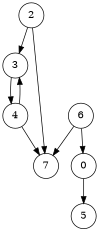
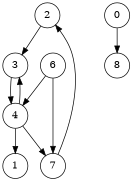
edge "2" -> "7": reversed
edge "6" -> "0": now "6" -> "4"
node "1": added
node "5": label "5" -> "8"
